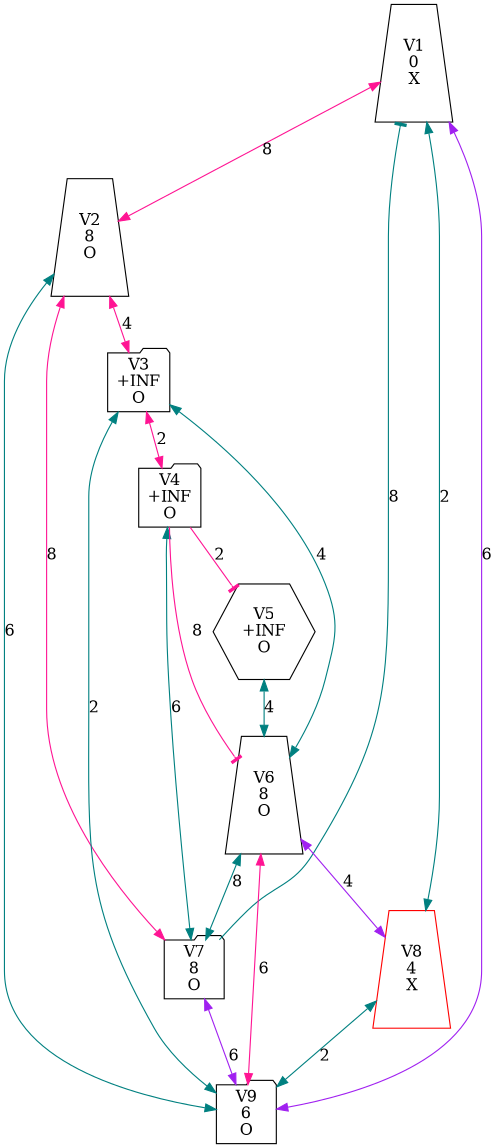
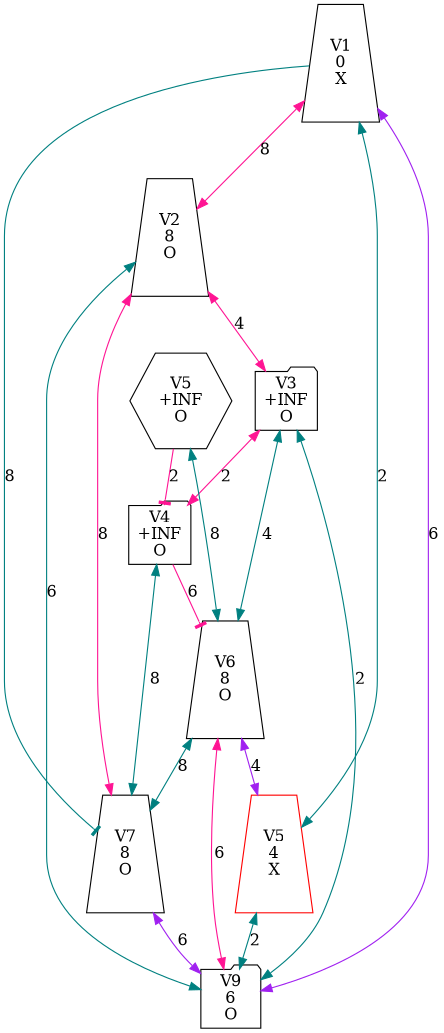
edge "V4 +INF O" -> "V5 +INF O": reversed
edge "V7 8 O" -> "V1 0 X": reversed
edge "V4 +INF O" -> "V6 8 O": label "8" -> "6"
edge "V4 +INF O" -- "V7 8 O": label "6" -> "8"
edge "V5 +INF O" -- "V6 8 O": label "4" -> "8"
node "V7 8 O": shape folder -> trapezium
node "V8 4 X": label "V8 4 X" -> "V5 4 X"
